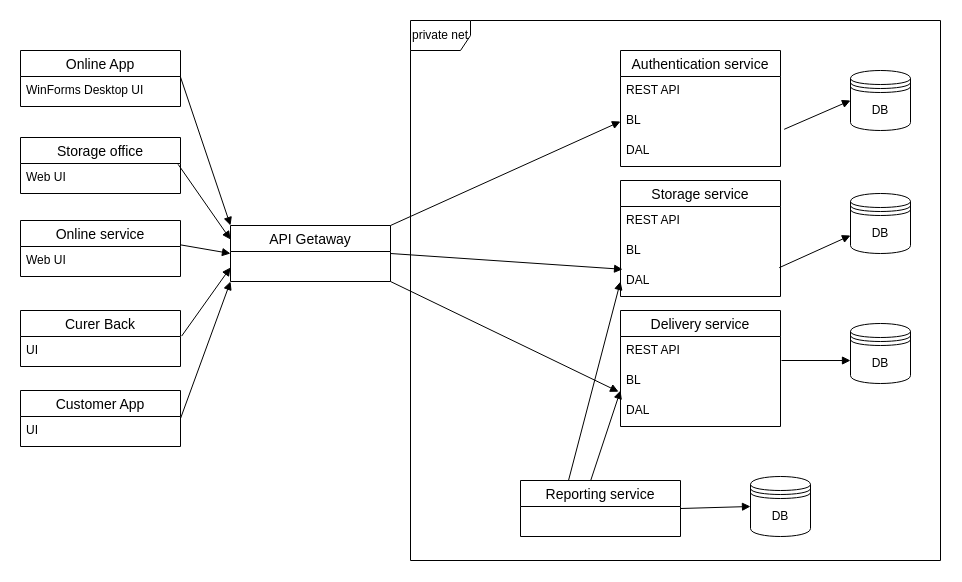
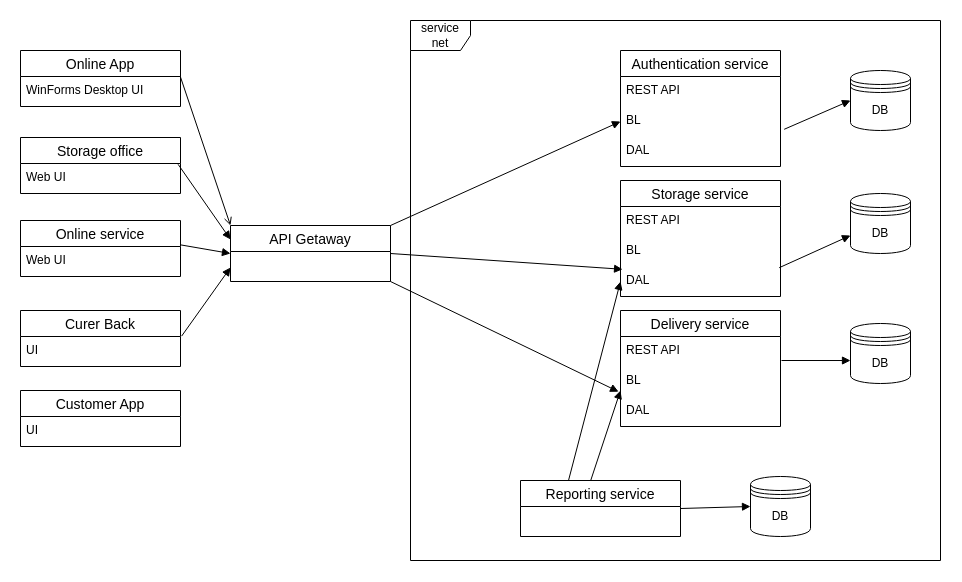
node "private net": label "private net" -> "service net"
edge "WinForms Desktop UI" -> "API Getaway": arrowhead block -> open
edge "Customer App" -> "API Getaway": removed
